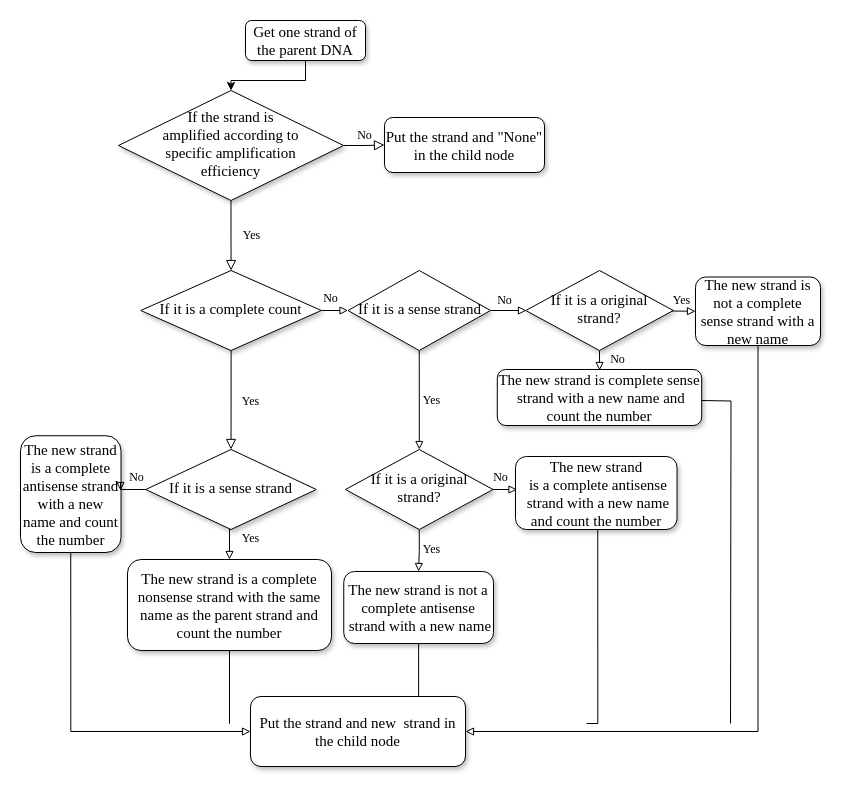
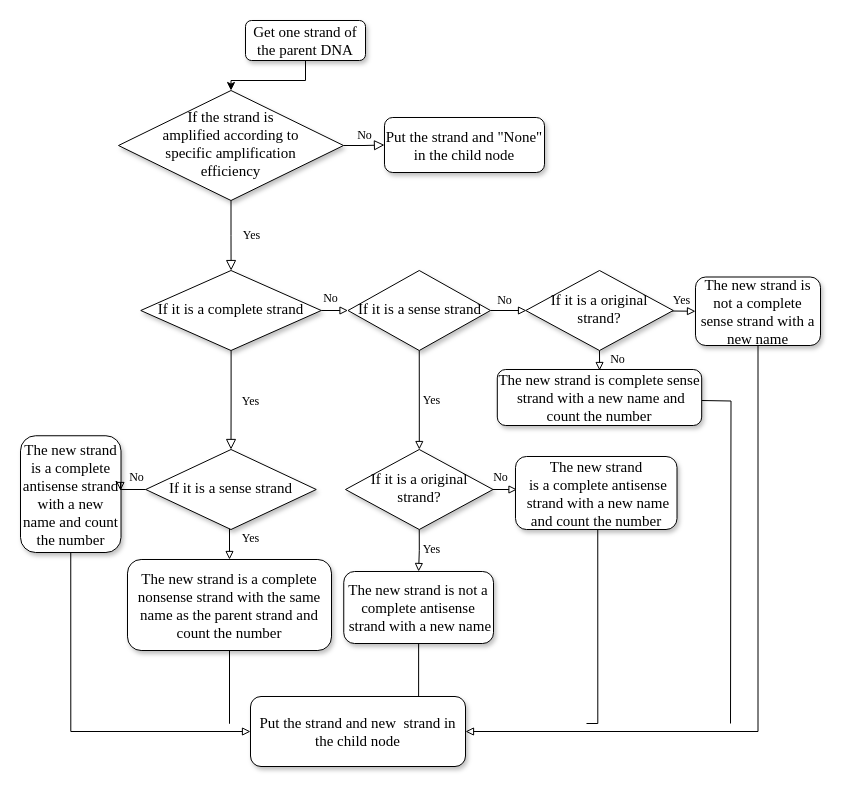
node "If it is a complete count": label "If it is a complete count" -> "If it is a complete strand"
